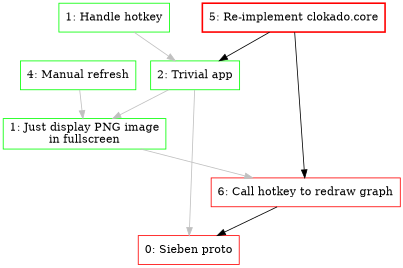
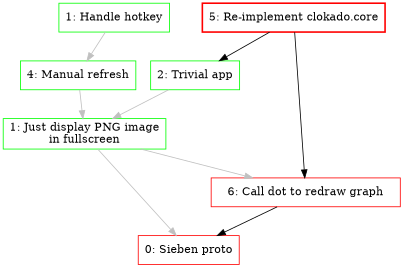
edge "1: Handle hotkey" -> "2: Trivial app": now "1: Handle hotkey" -> "4: Manual refresh"
edge "2: Trivial app" -> "0: Sieben proto": now "1: Just display PNG image in fullscreen" -> "0: Sieben proto"
node "6: Call hotkey to redraw graph": label "6: Call hotkey to redraw graph" -> "6: Call dot to redraw graph"
